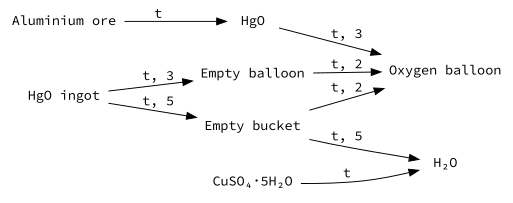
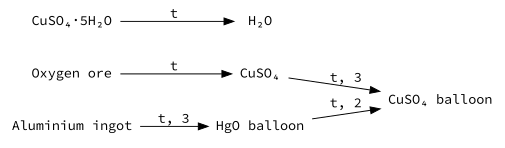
node "Aluminium ore": label "Aluminium ore" -> "Oxygen ore"
node "HgO": label "HgO" -> "CuSO₄"
node "Oxygen balloon": label "Oxygen balloon" -> "CuSO₄ balloon"
node "Empty balloon": label "Empty balloon" -> "HgO balloon"
node "HgO ingot": label "HgO ingot" -> "Aluminium ingot"
node "Empty bucket": removed
